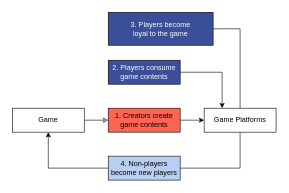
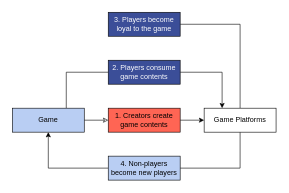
node "3. Players become loyal to the game": size 105x33 -> 72x24
edge "2. Players consume game contents" -- "Game": added
node "Game": fillcolor #ffffff -> #b9cef3
